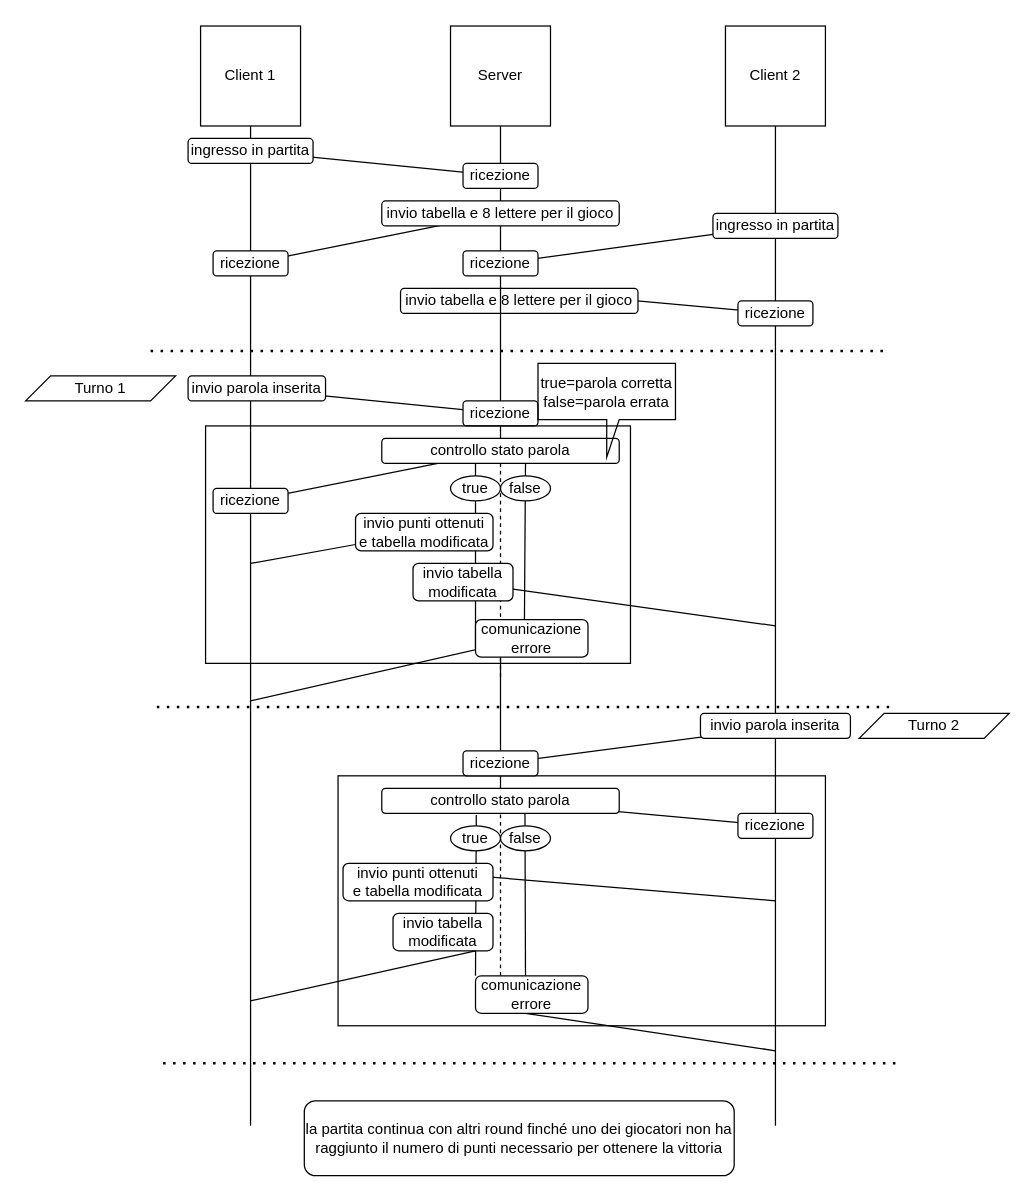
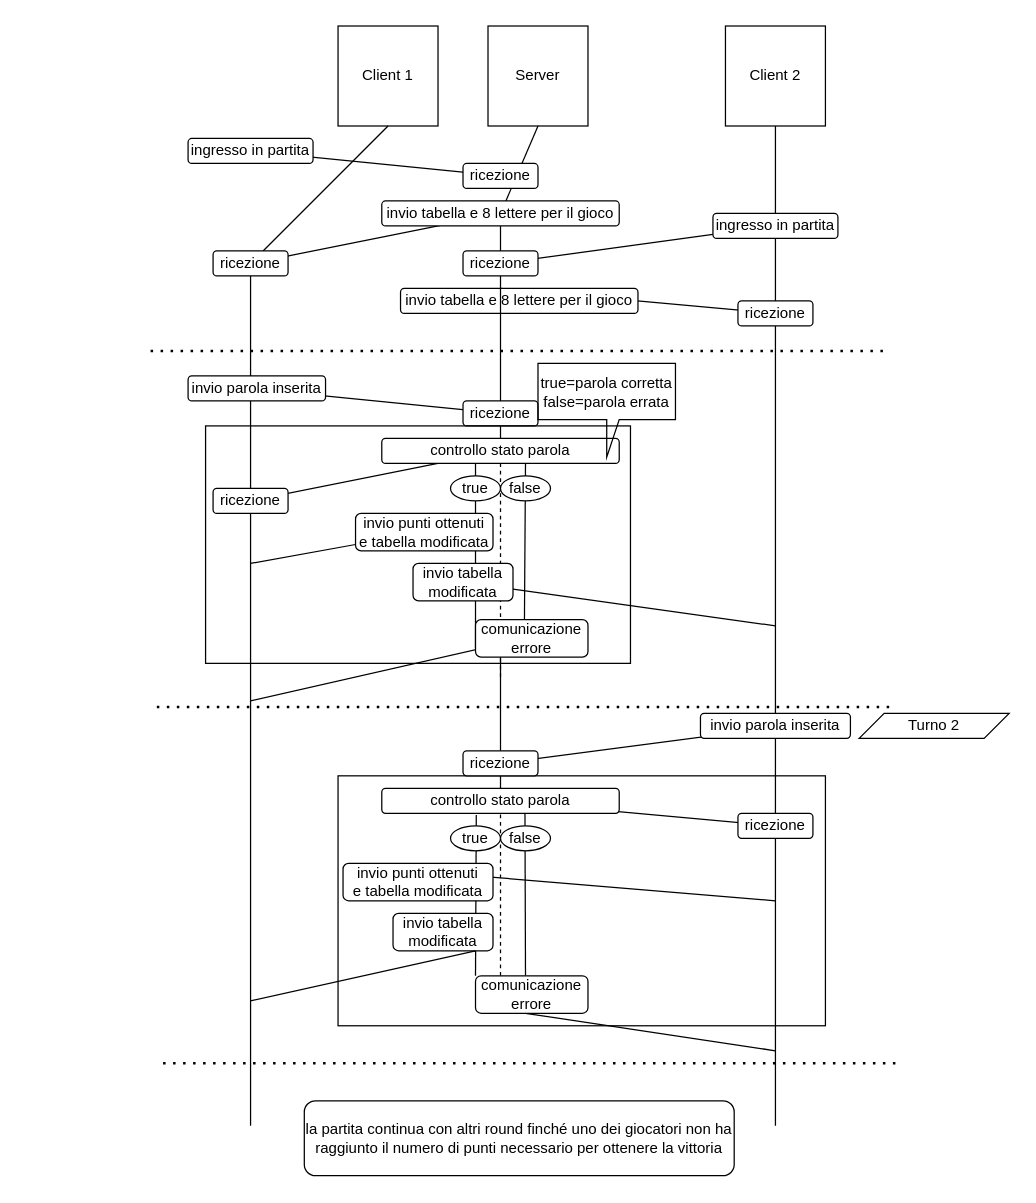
node "Client 1": moved (251, 76) -> (388, 76)
node "Server": moved (501, 76) -> (538, 76)
node "Turno 1": removed
